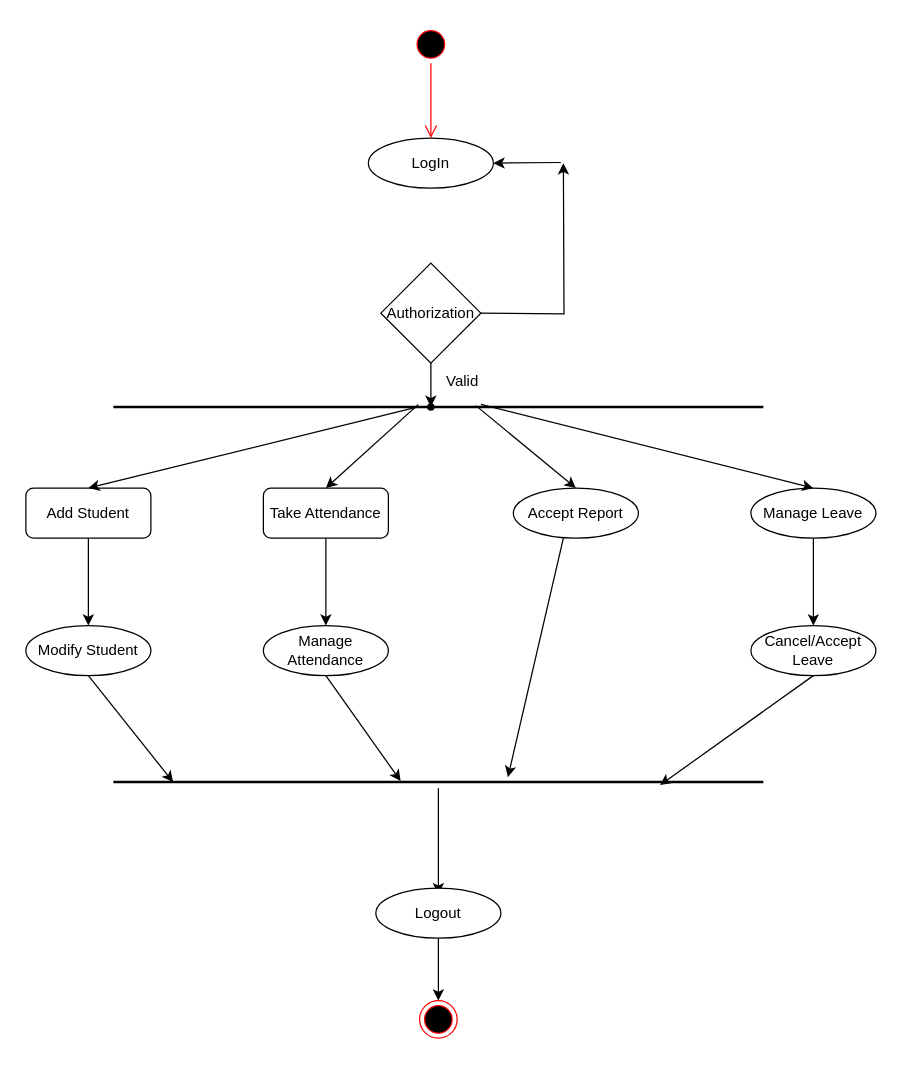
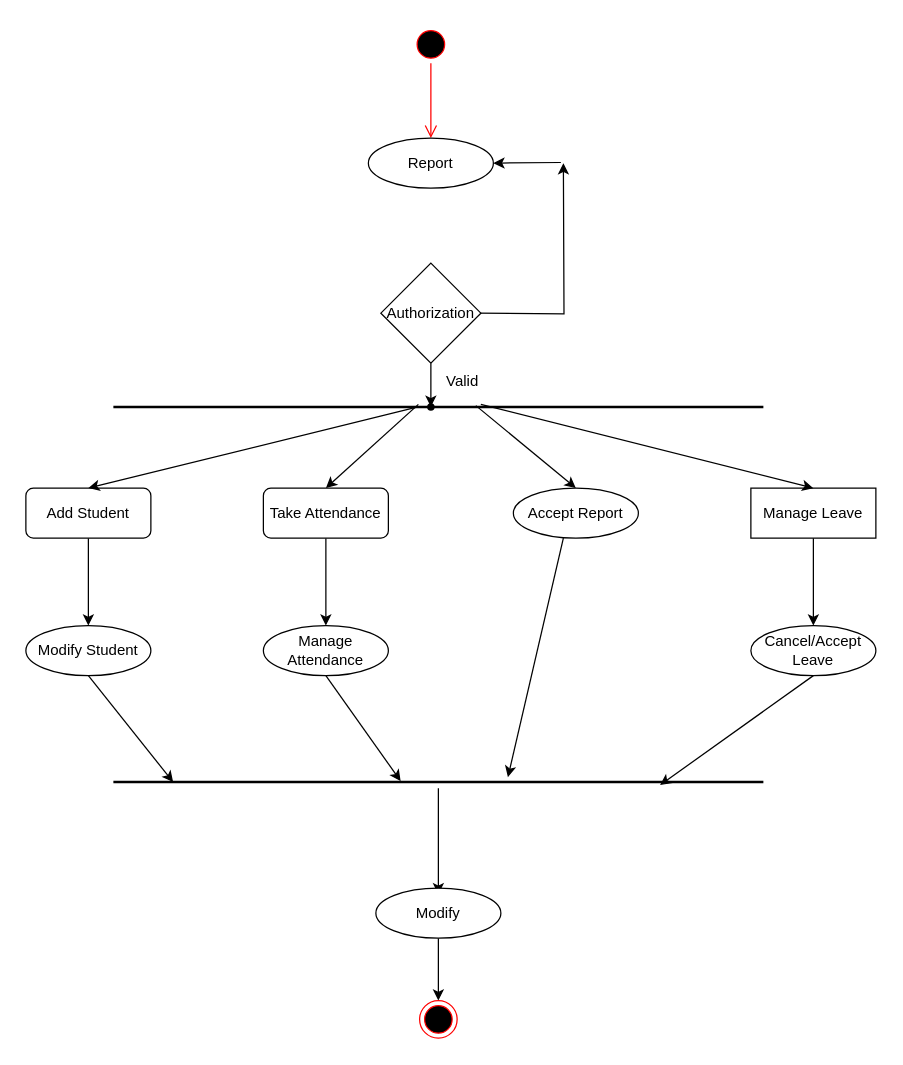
node "LogIn": label "LogIn" -> "Report"
node "Manage Leave": shape ellipse -> rectangle
node "Logout": label "Logout" -> "Modify"
